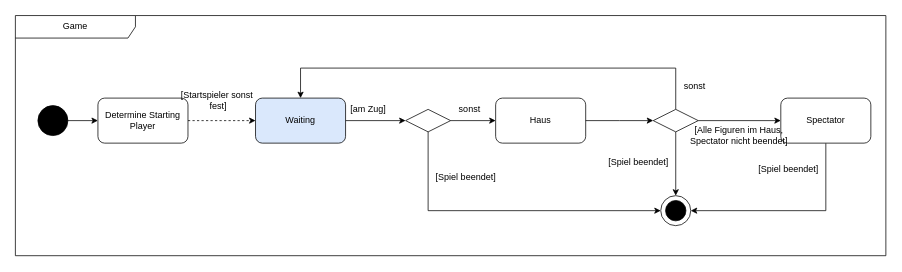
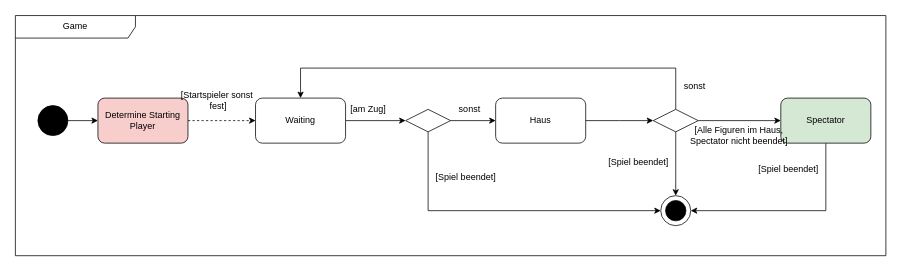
node "Determine Starting Player": fillcolor #ffffff -> #f8cecc
node "Waiting": fillcolor #dae8fc -> #ffffff
node "Spectator": fillcolor #ffffff -> #d5e8d4
